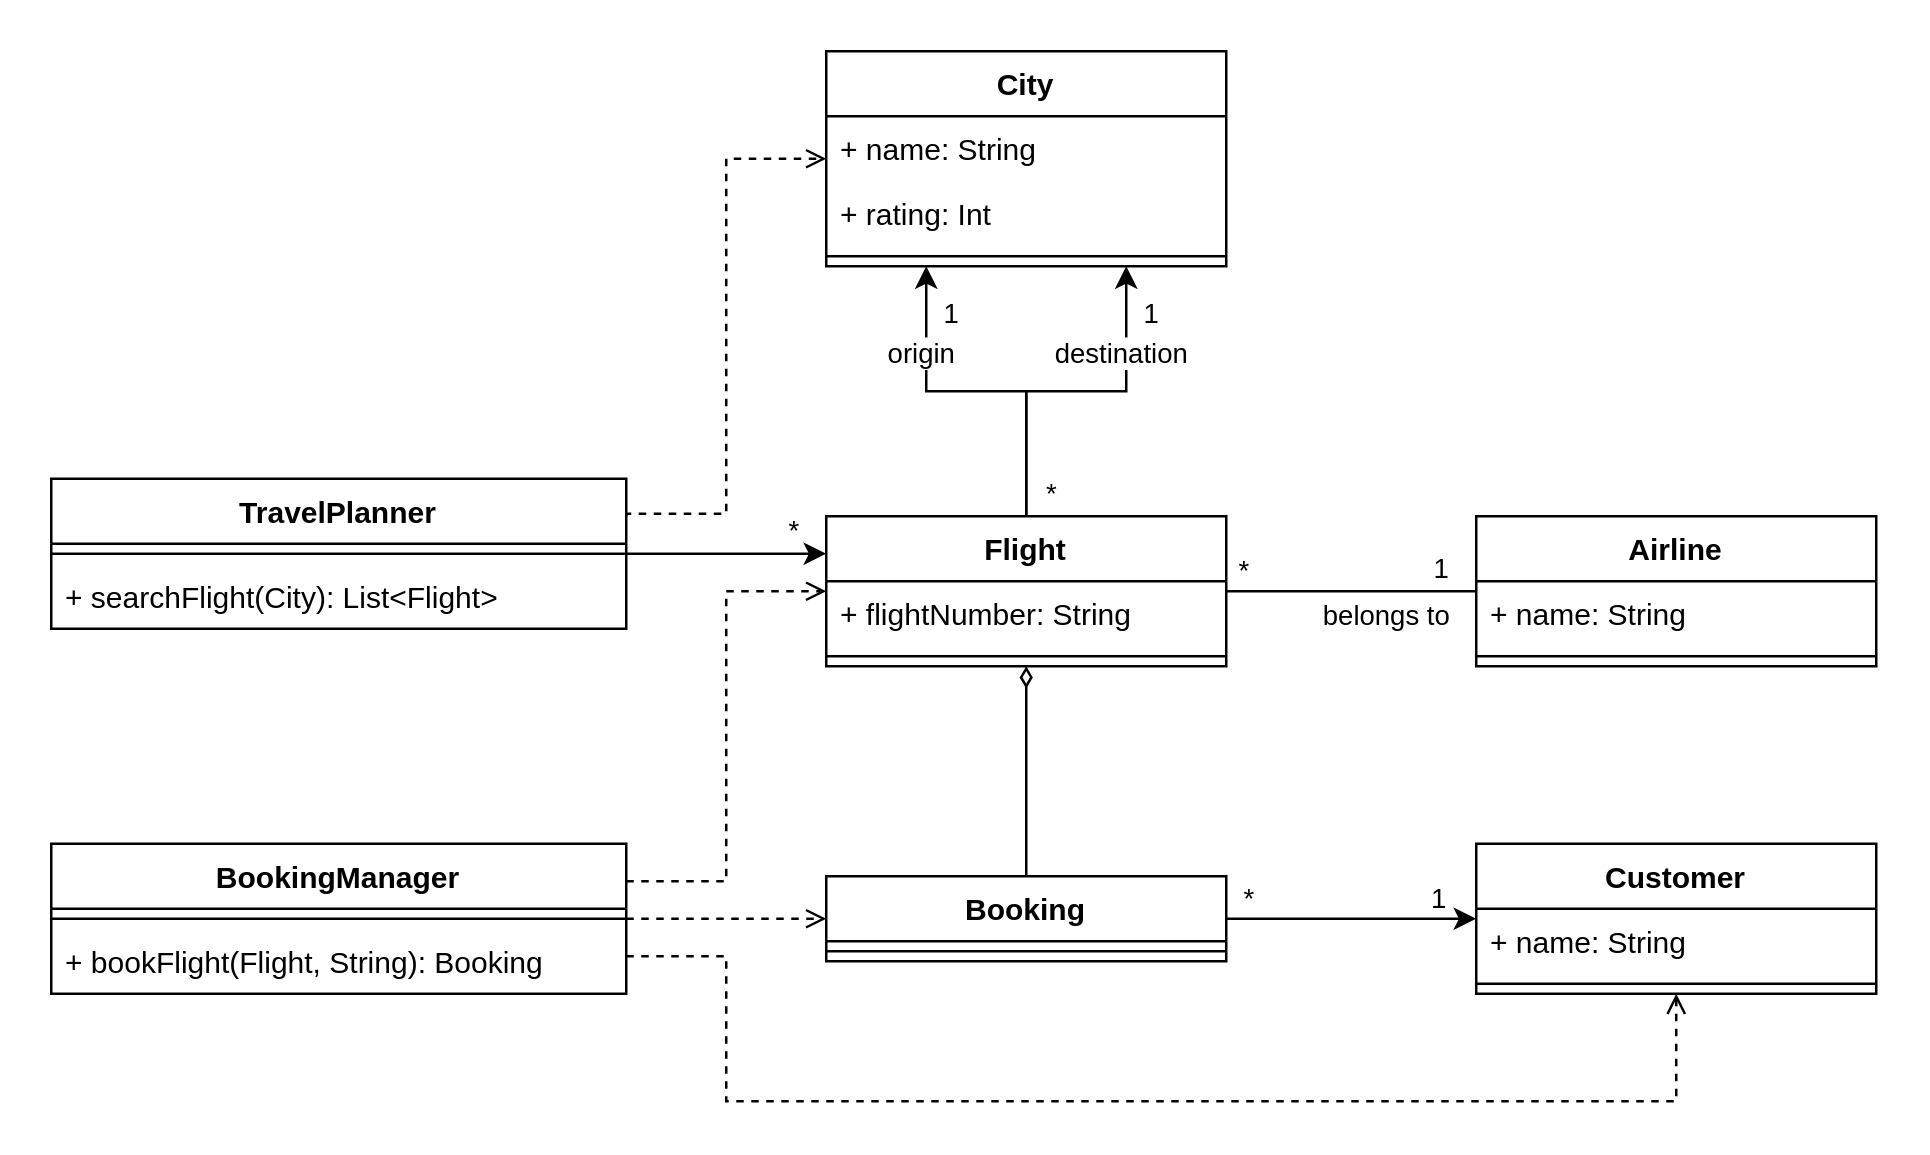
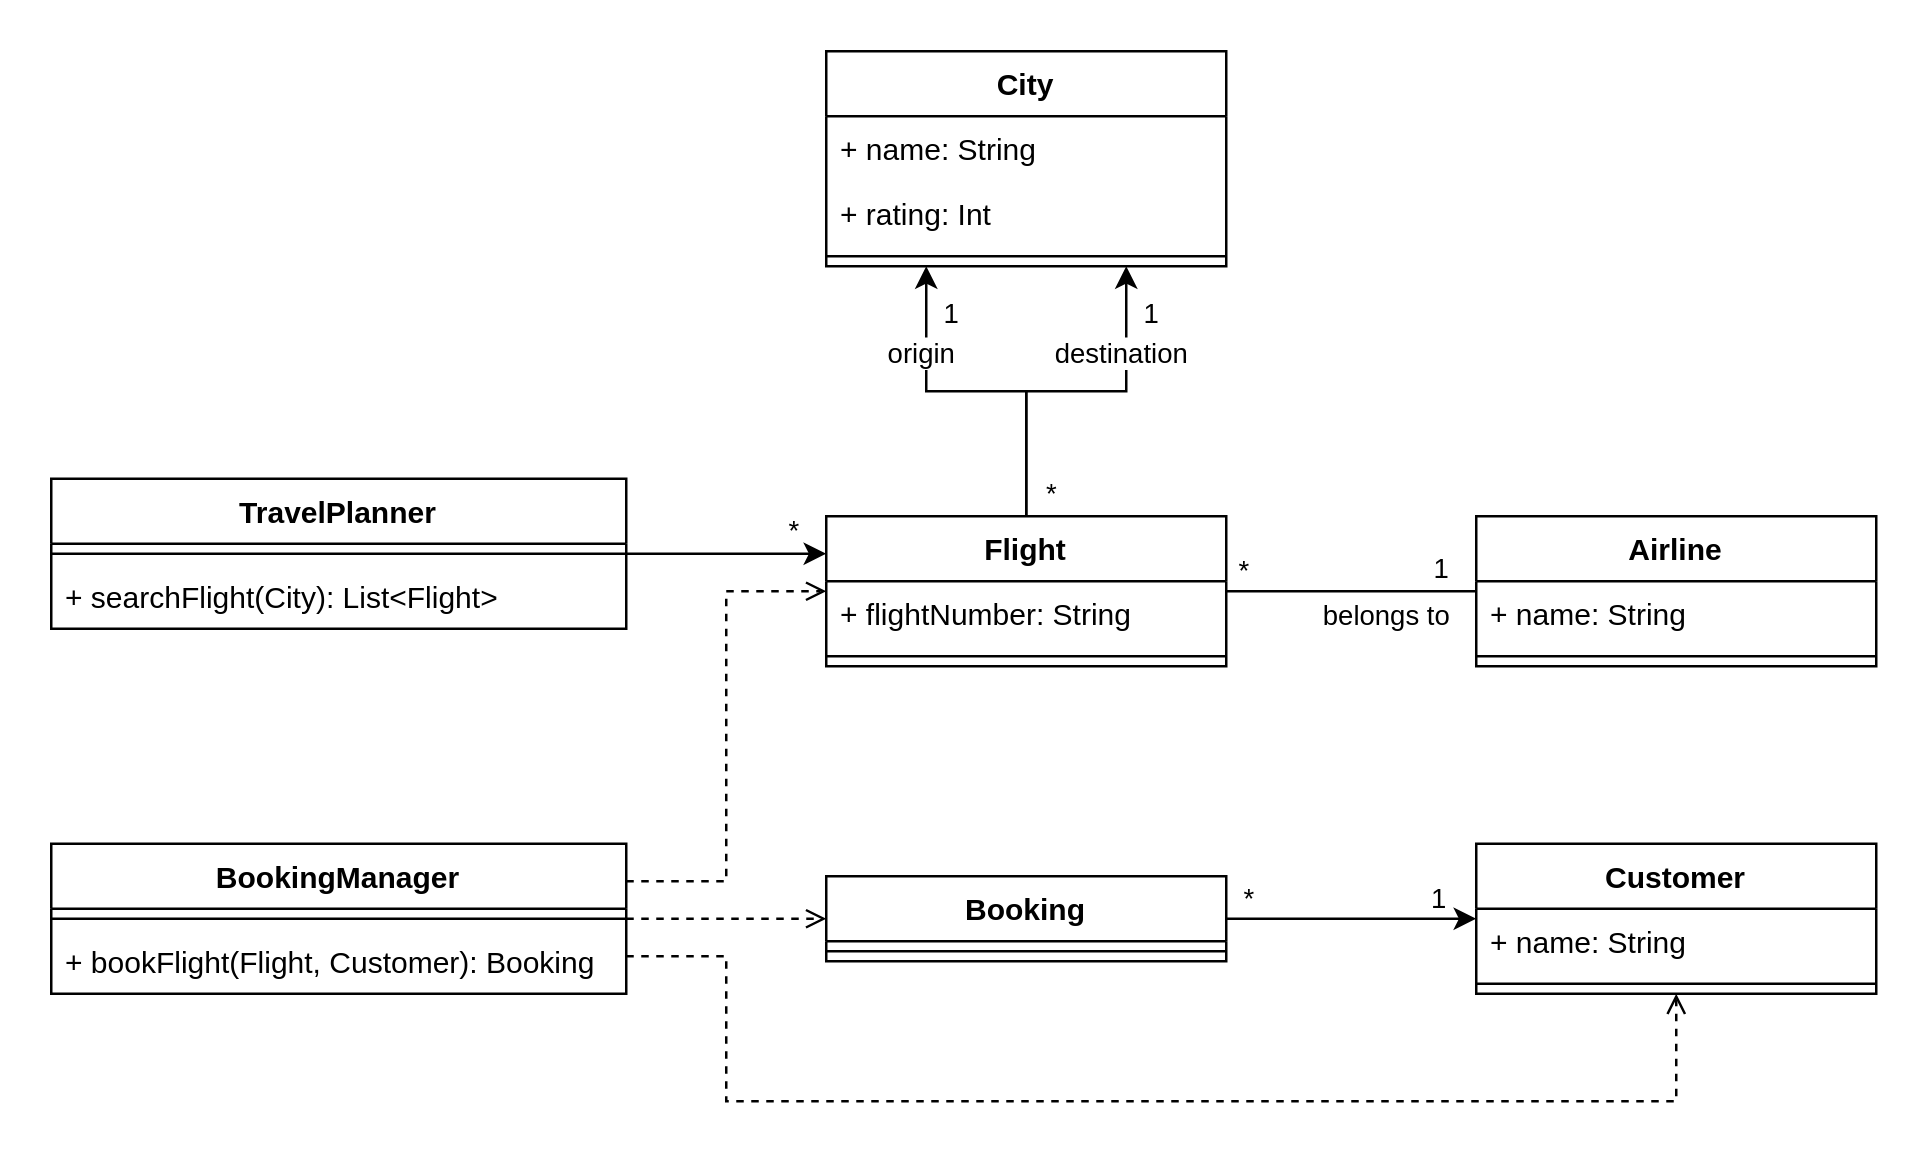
edge "TravelPlanner" -> "City": removed
edge "Booking" -> "Flight": removed
node "+ bookFlight(Flight, String): Booking": label "+ bookFlight(Flight, String): Booking" -> "+ bookFlight(Flight, Customer): Booking"
